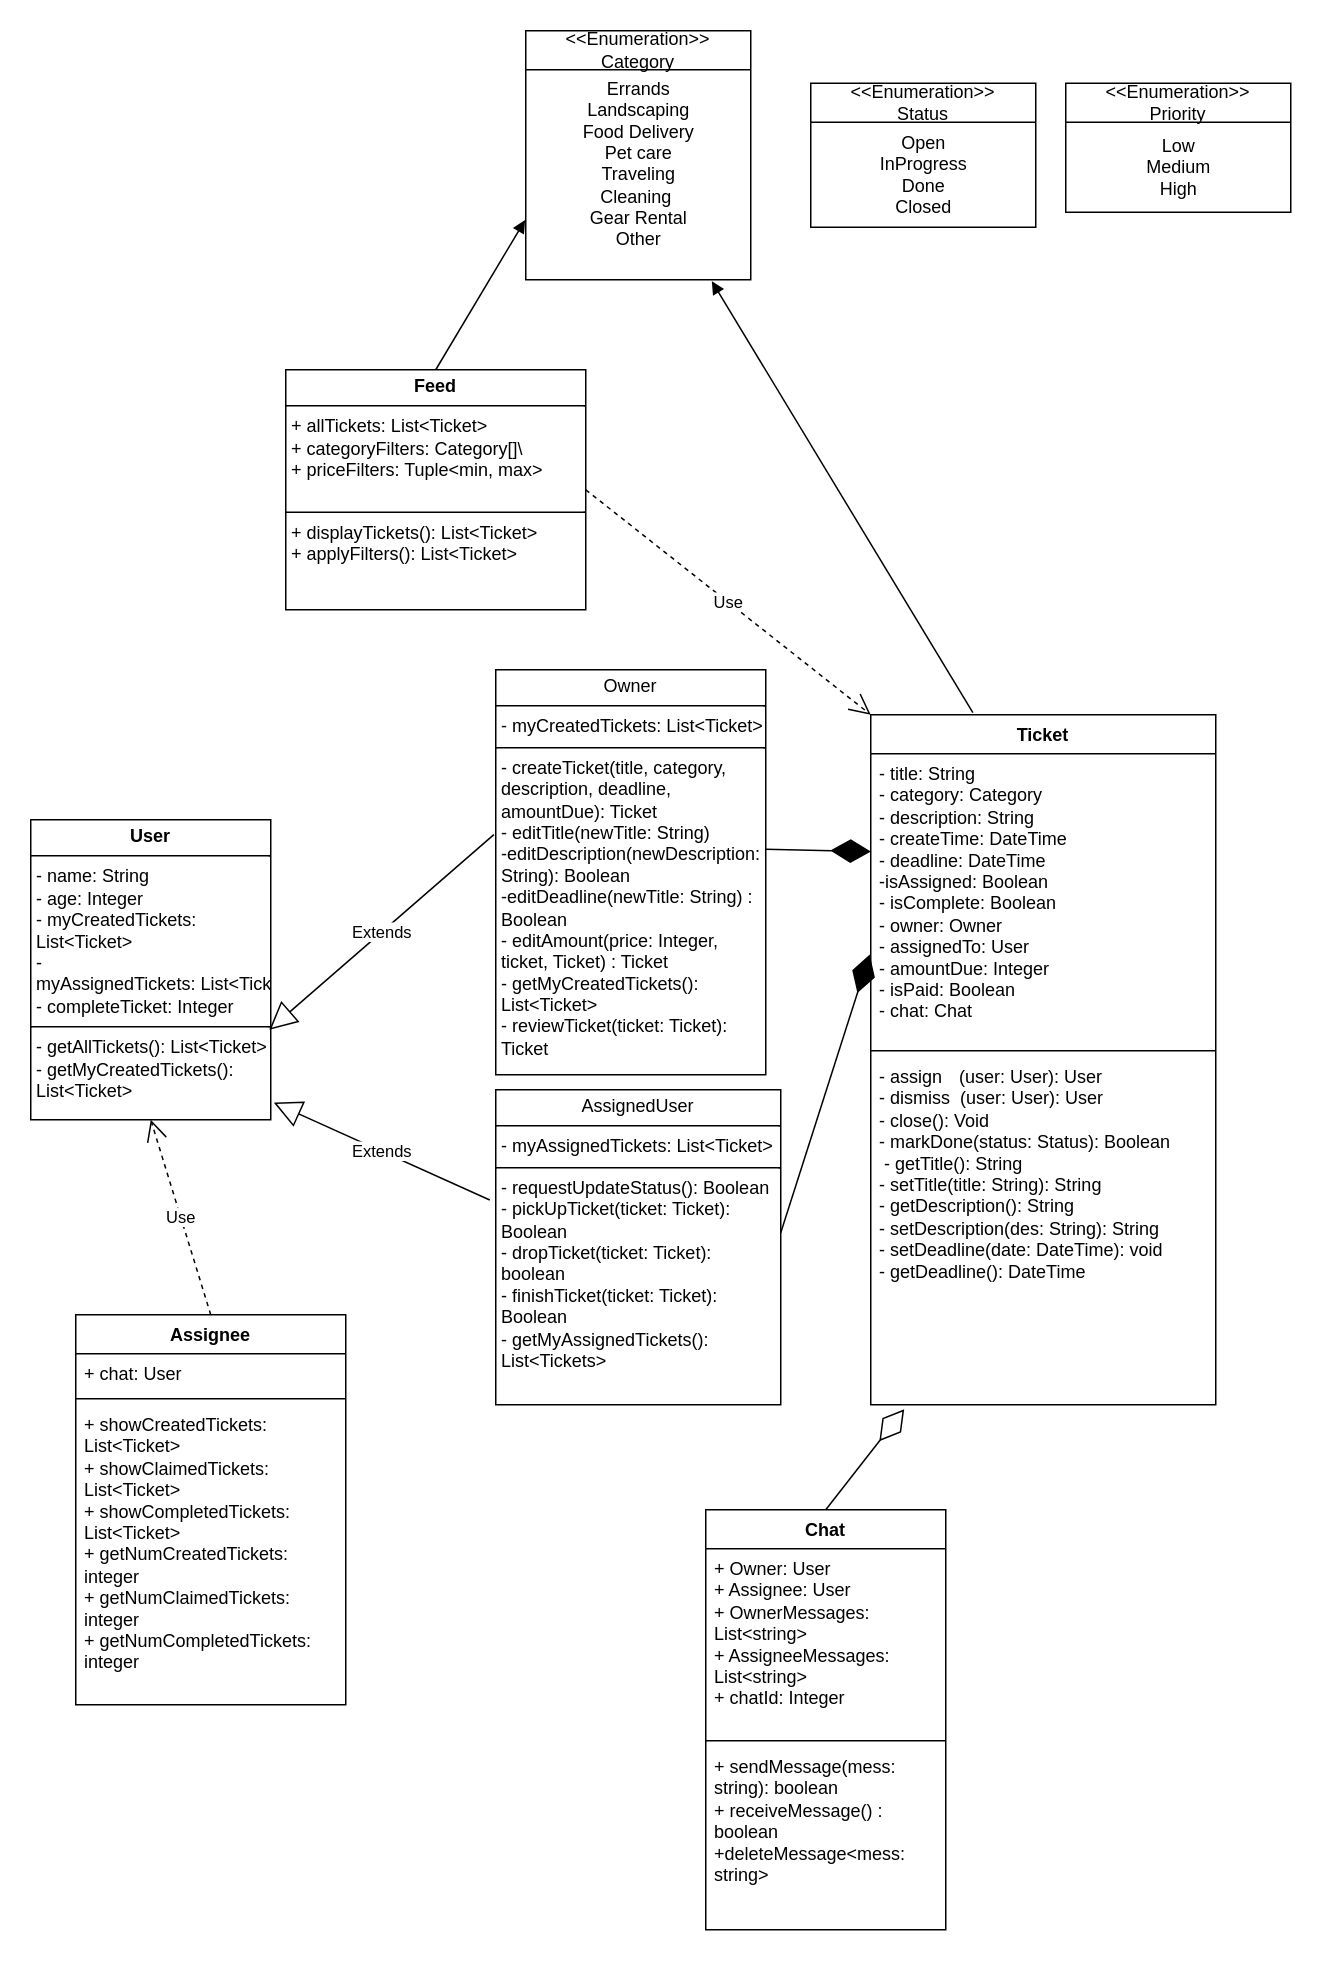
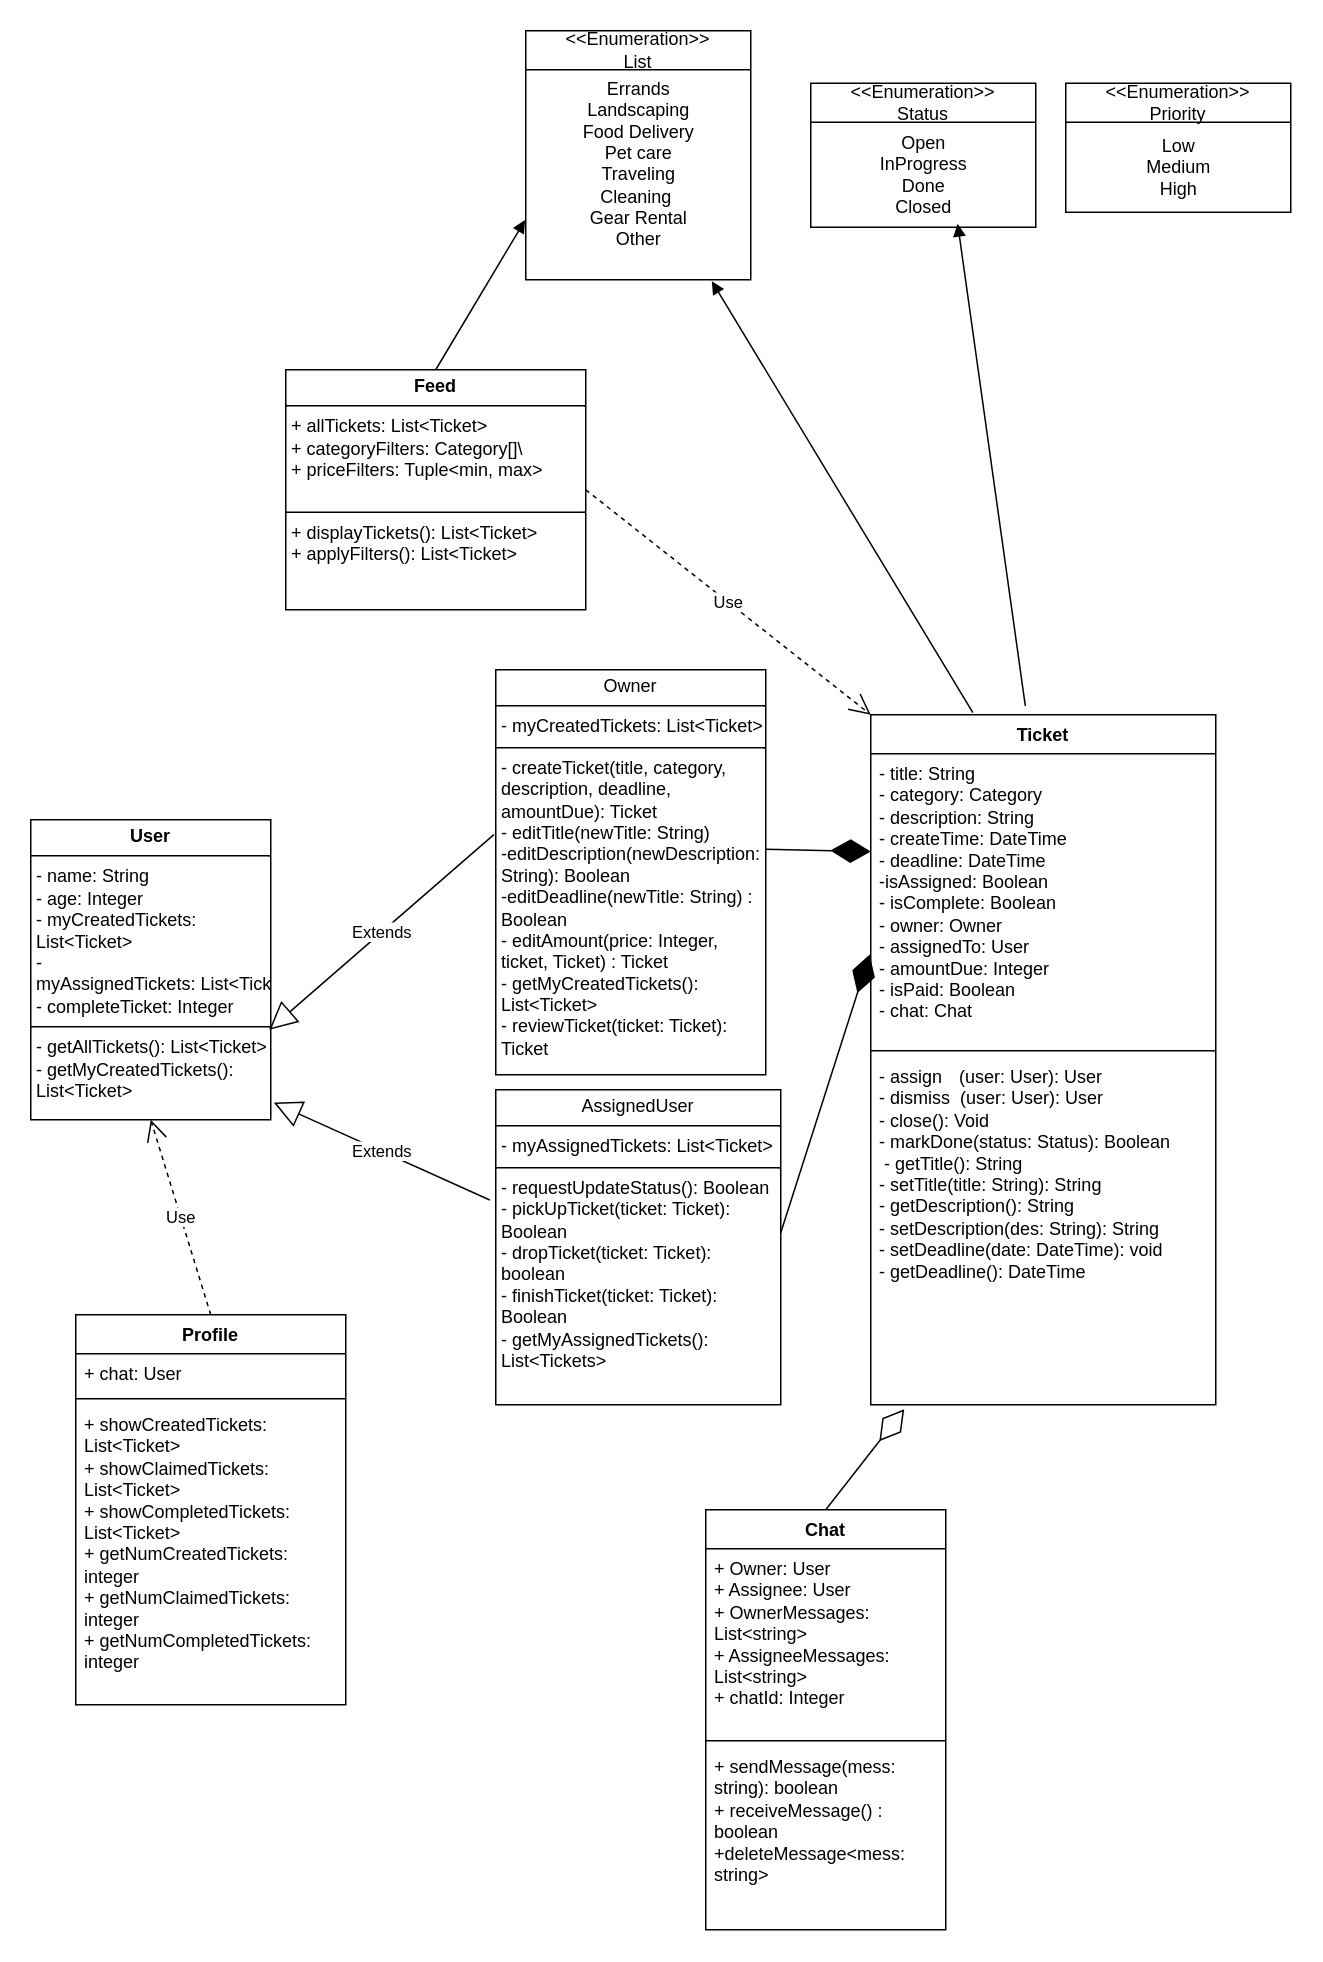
node "<<Enumeration>> Category": label "<<Enumeration>> Category" -> "<<Enumeration>> List"
edge "Ticket" -> "Open InProgress Done Closed": added
node "Assignee": label "Assignee" -> "Profile"
